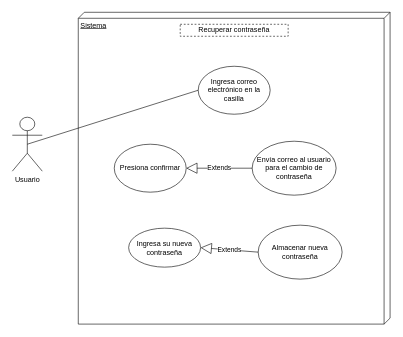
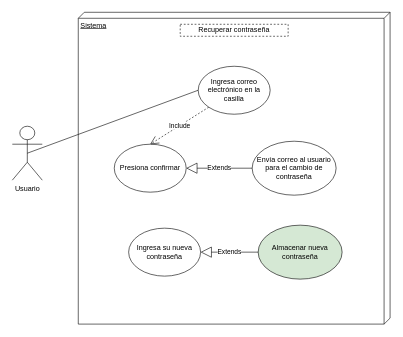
edge "Ingresa correo electrónico en la casilla" -> "Presiona confirmar": added, label "Include"
node "Usuario": moved (27, 144) -> (27, 153)
node "Ingresa su nueva contraseña": size 72x39 -> 72x48
node "Almacenar nueva contraseña": fillcolor #ffffff -> #d5e8d4
